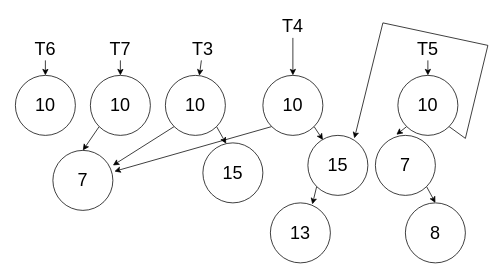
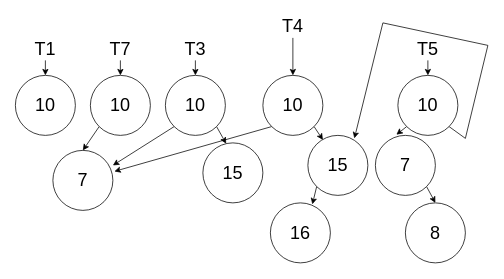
node "T6": label "T6" -> "T1"
node "T3": moved (203, 49) -> (195, 49)
node "13": label "13" -> "16"
